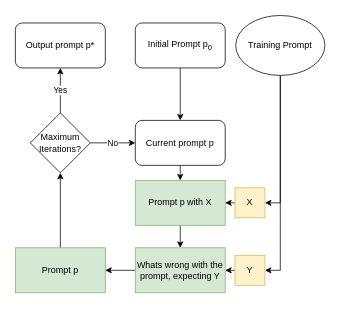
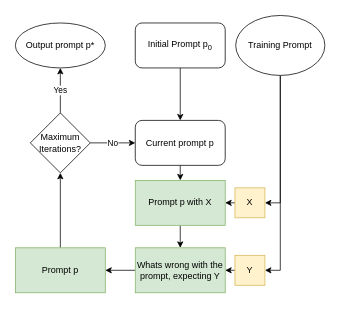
node "Output prompt p*": shape rounded rectangle -> ellipse
